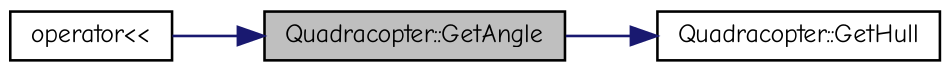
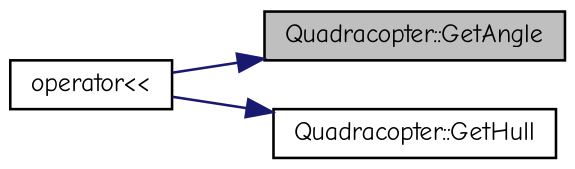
edge "Quadracopter::GetAngle" -> "Quadracopter::GetHull": now "operator<<" -> "Quadracopter::GetHull"
